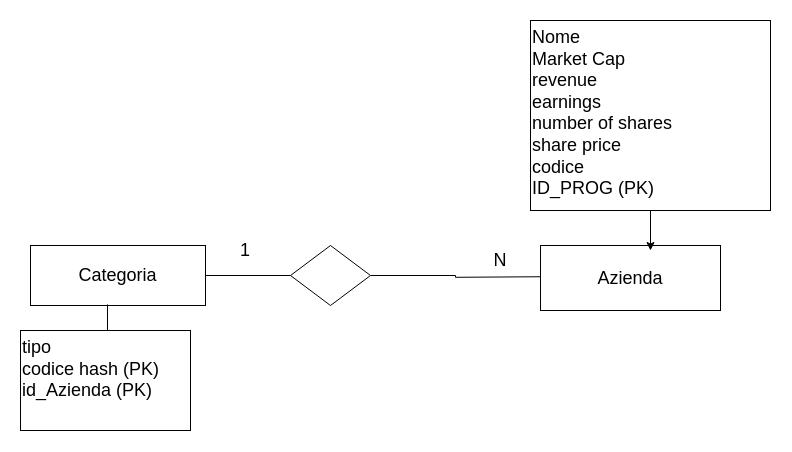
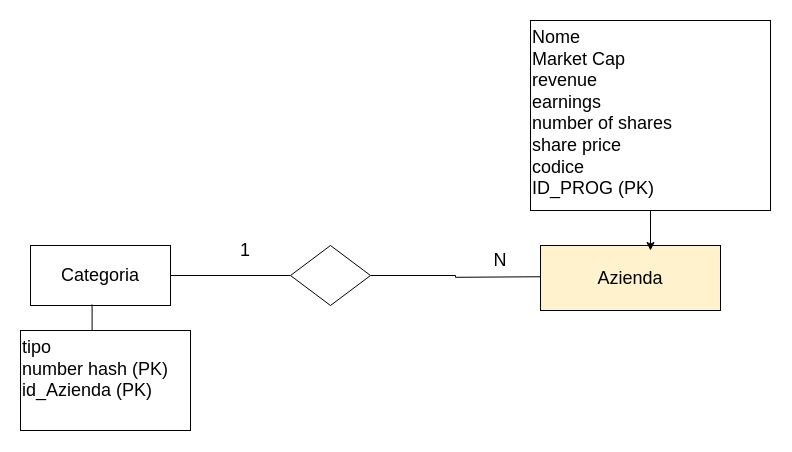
node "Categoria": size 175x60 -> 140x60
node "Azienda": fillcolor #ffffff -> #fff2cc
node "tipo codice hash (PK) id_Azienda (PK)": label "tipo codice hash (PK) id_Azienda (PK)" -> "tipo number hash (PK) id_Azienda (PK)"
